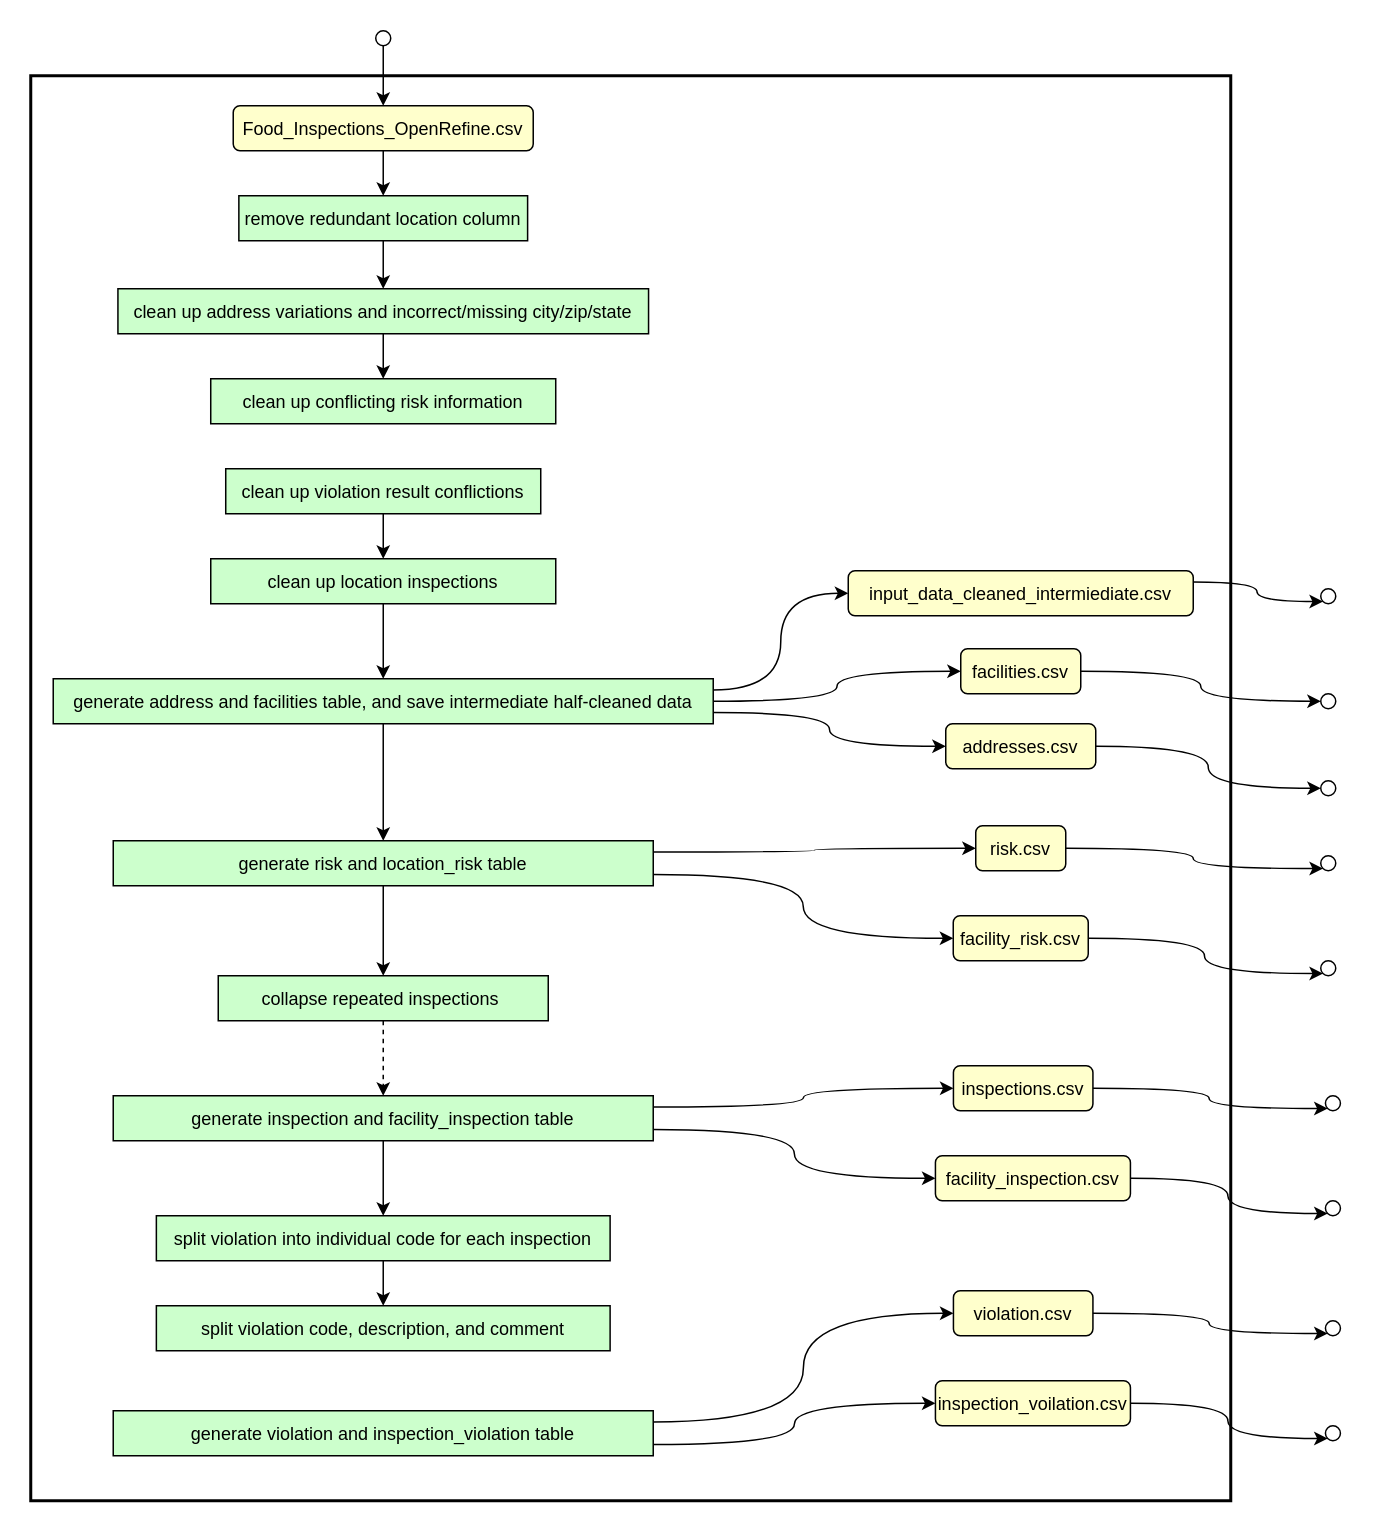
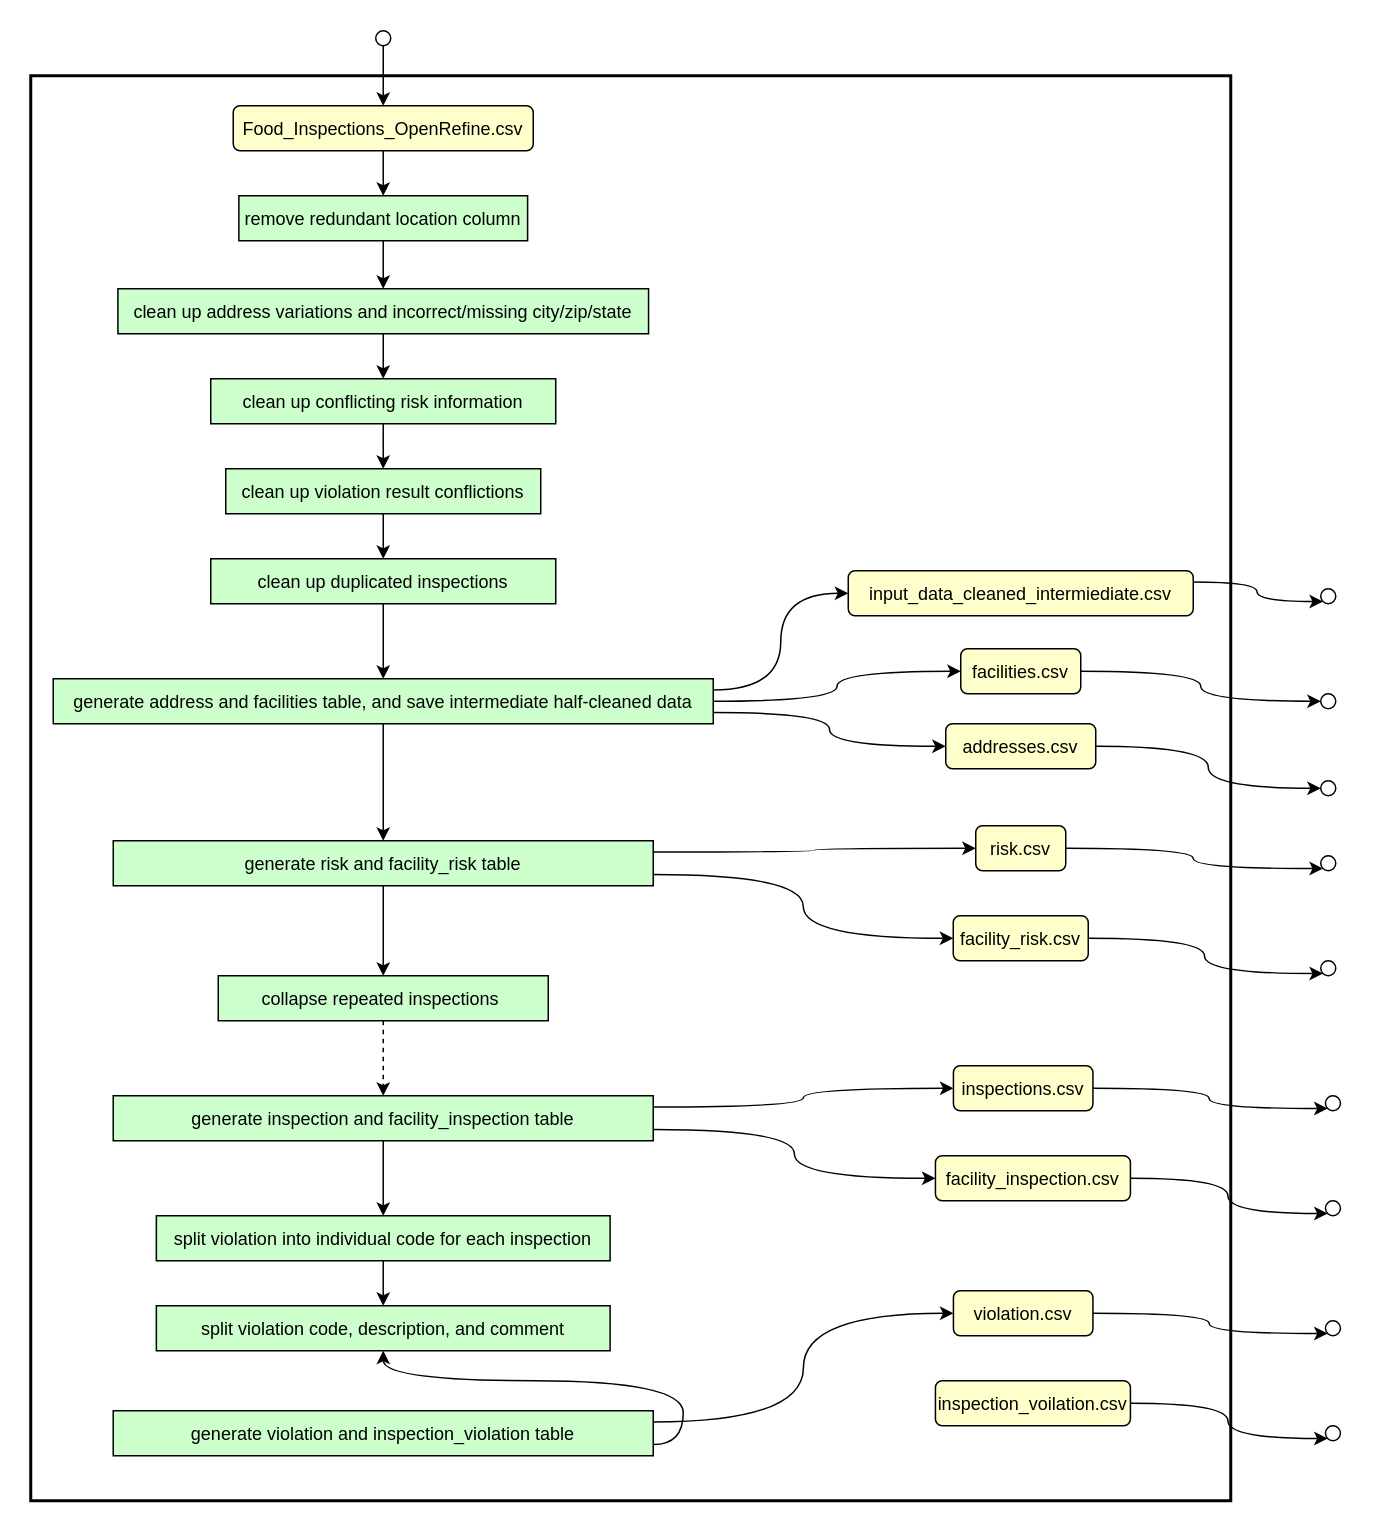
edge "clean up conflicting risk information" -> "clean up violation result conflictions": added
node "clean up location inspections": label "clean up location inspections" -> "clean up duplicated inspections"
node "generate risk and location_risk table": label "generate risk and location_risk table" -> "generate risk and facility_risk table"
edge "generate violation and inspection_violation table" -> "inspection_voilation.csv": now "generate violation and inspection_violation table" -> "split violation code, description, and comment"
